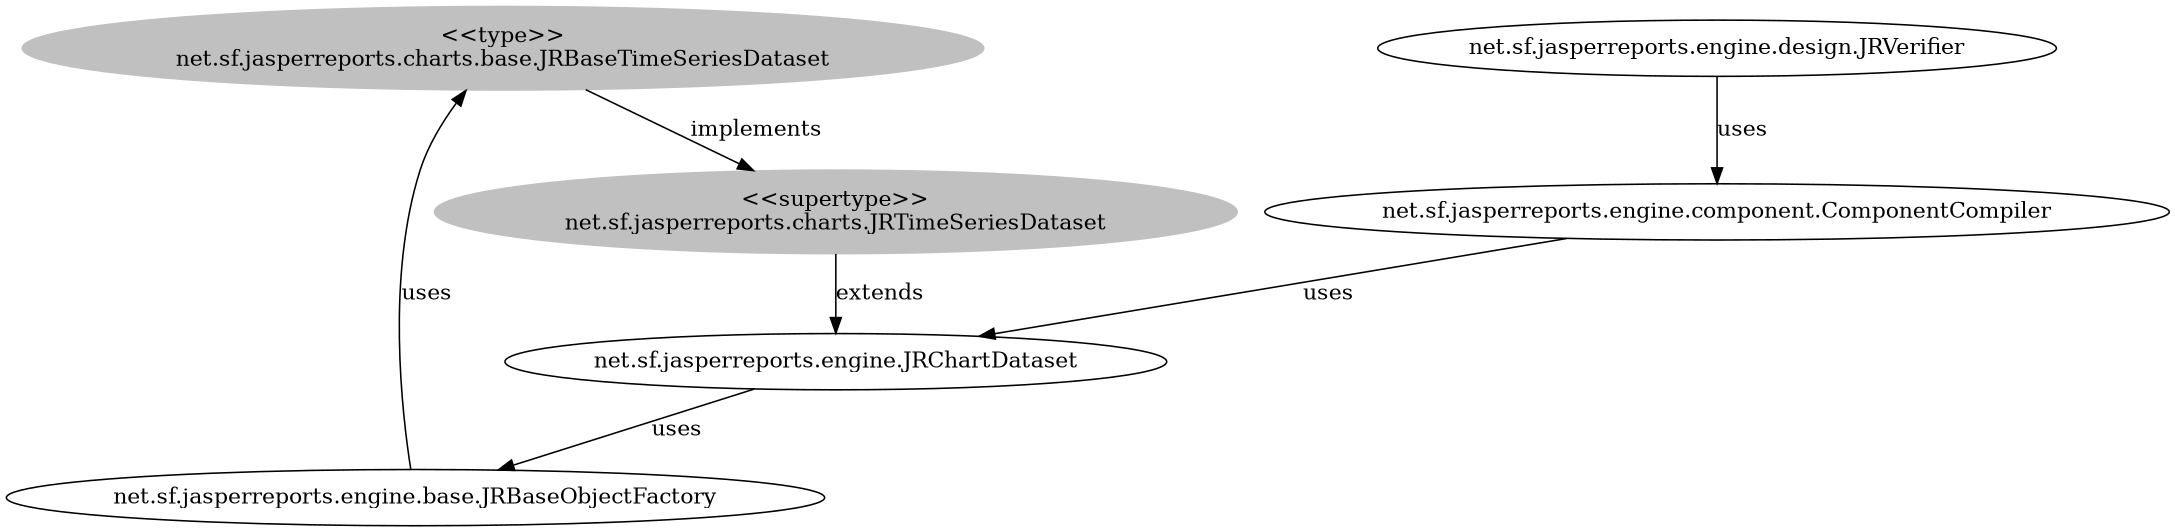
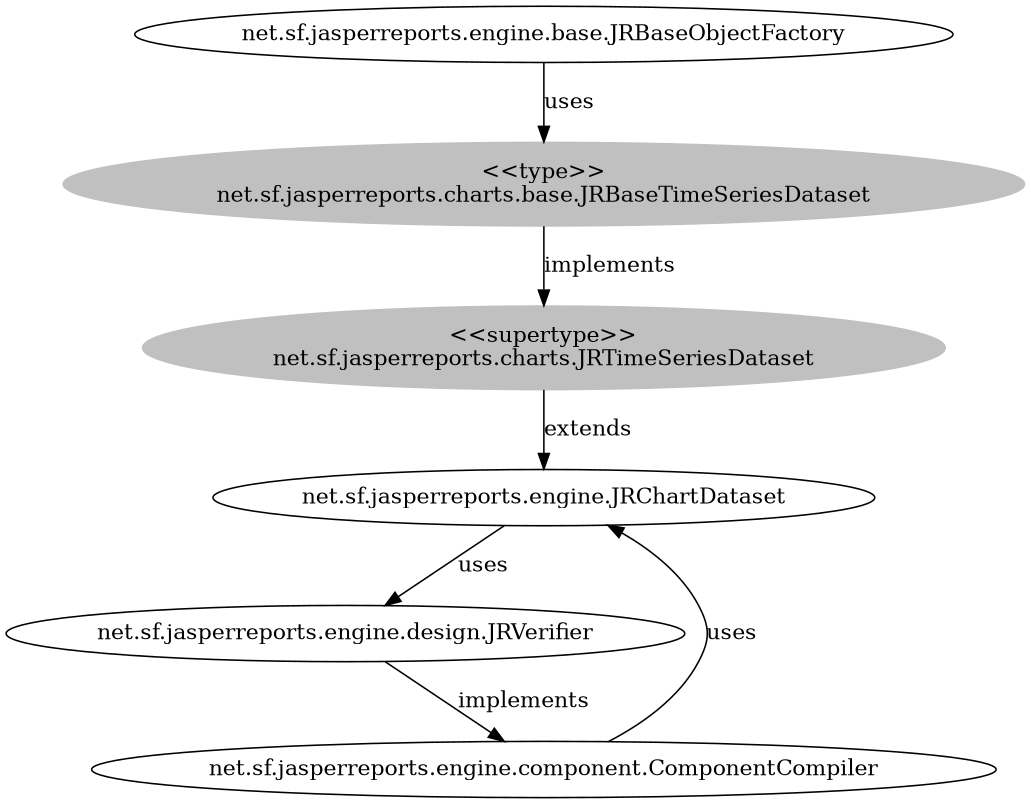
edge "net.sf.jasperreports.engine.design.JRVerifier" -> "net.sf.jasperreports.engine.component.ComponentCompiler": label "uses" -> "implements"
edge "net.sf.jasperreports.engine.JRChartDataset" -> "net.sf.jasperreports.engine.base.JRBaseObjectFactory": now "net.sf.jasperreports.engine.JRChartDataset" -> "net.sf.jasperreports.engine.design.JRVerifier"
